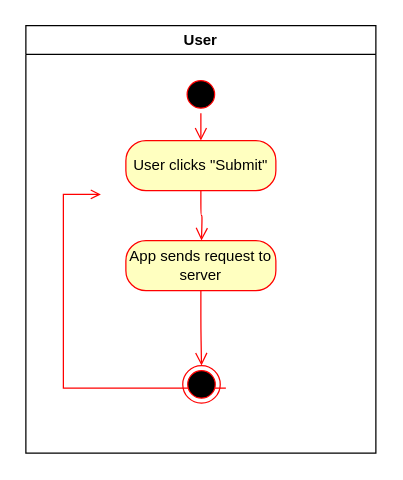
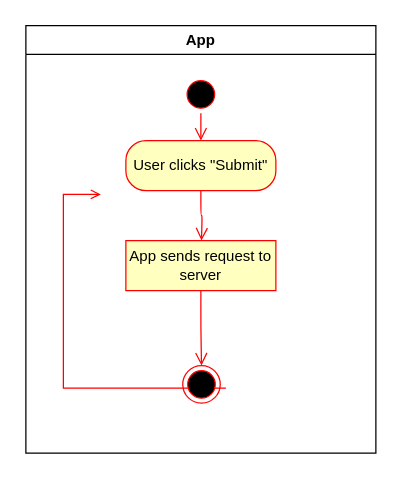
node "User": label "User" -> "App"
node "App sends request to server": shape rounded rectangle -> rectangle
